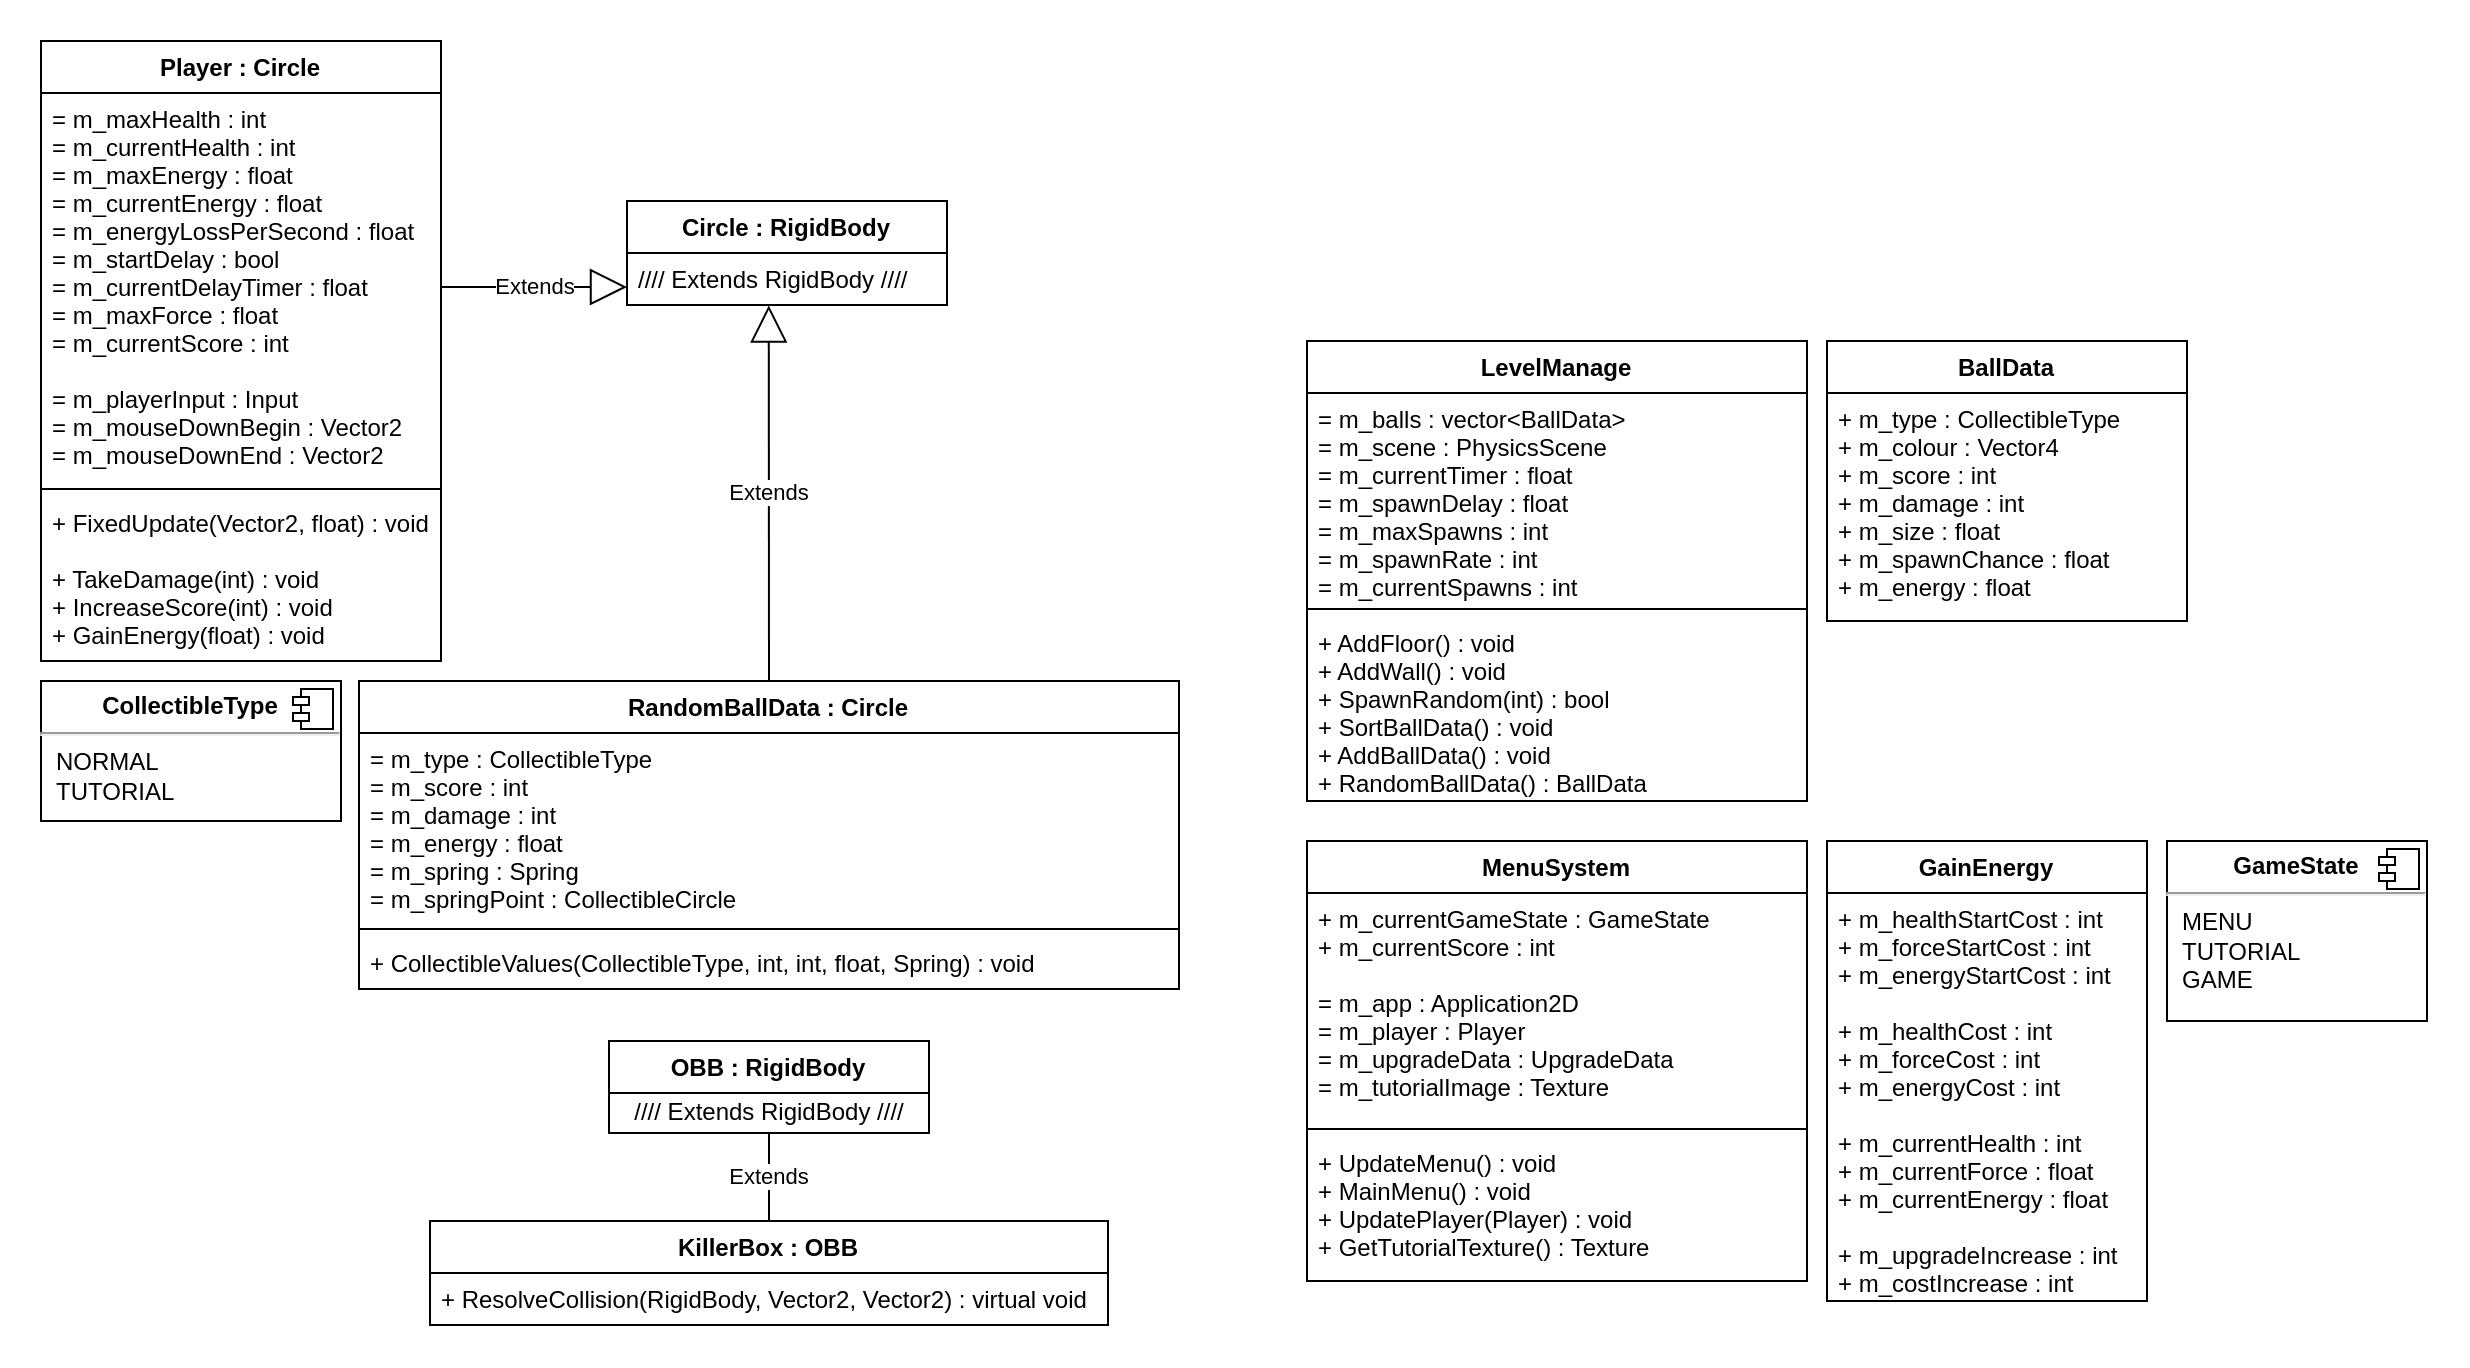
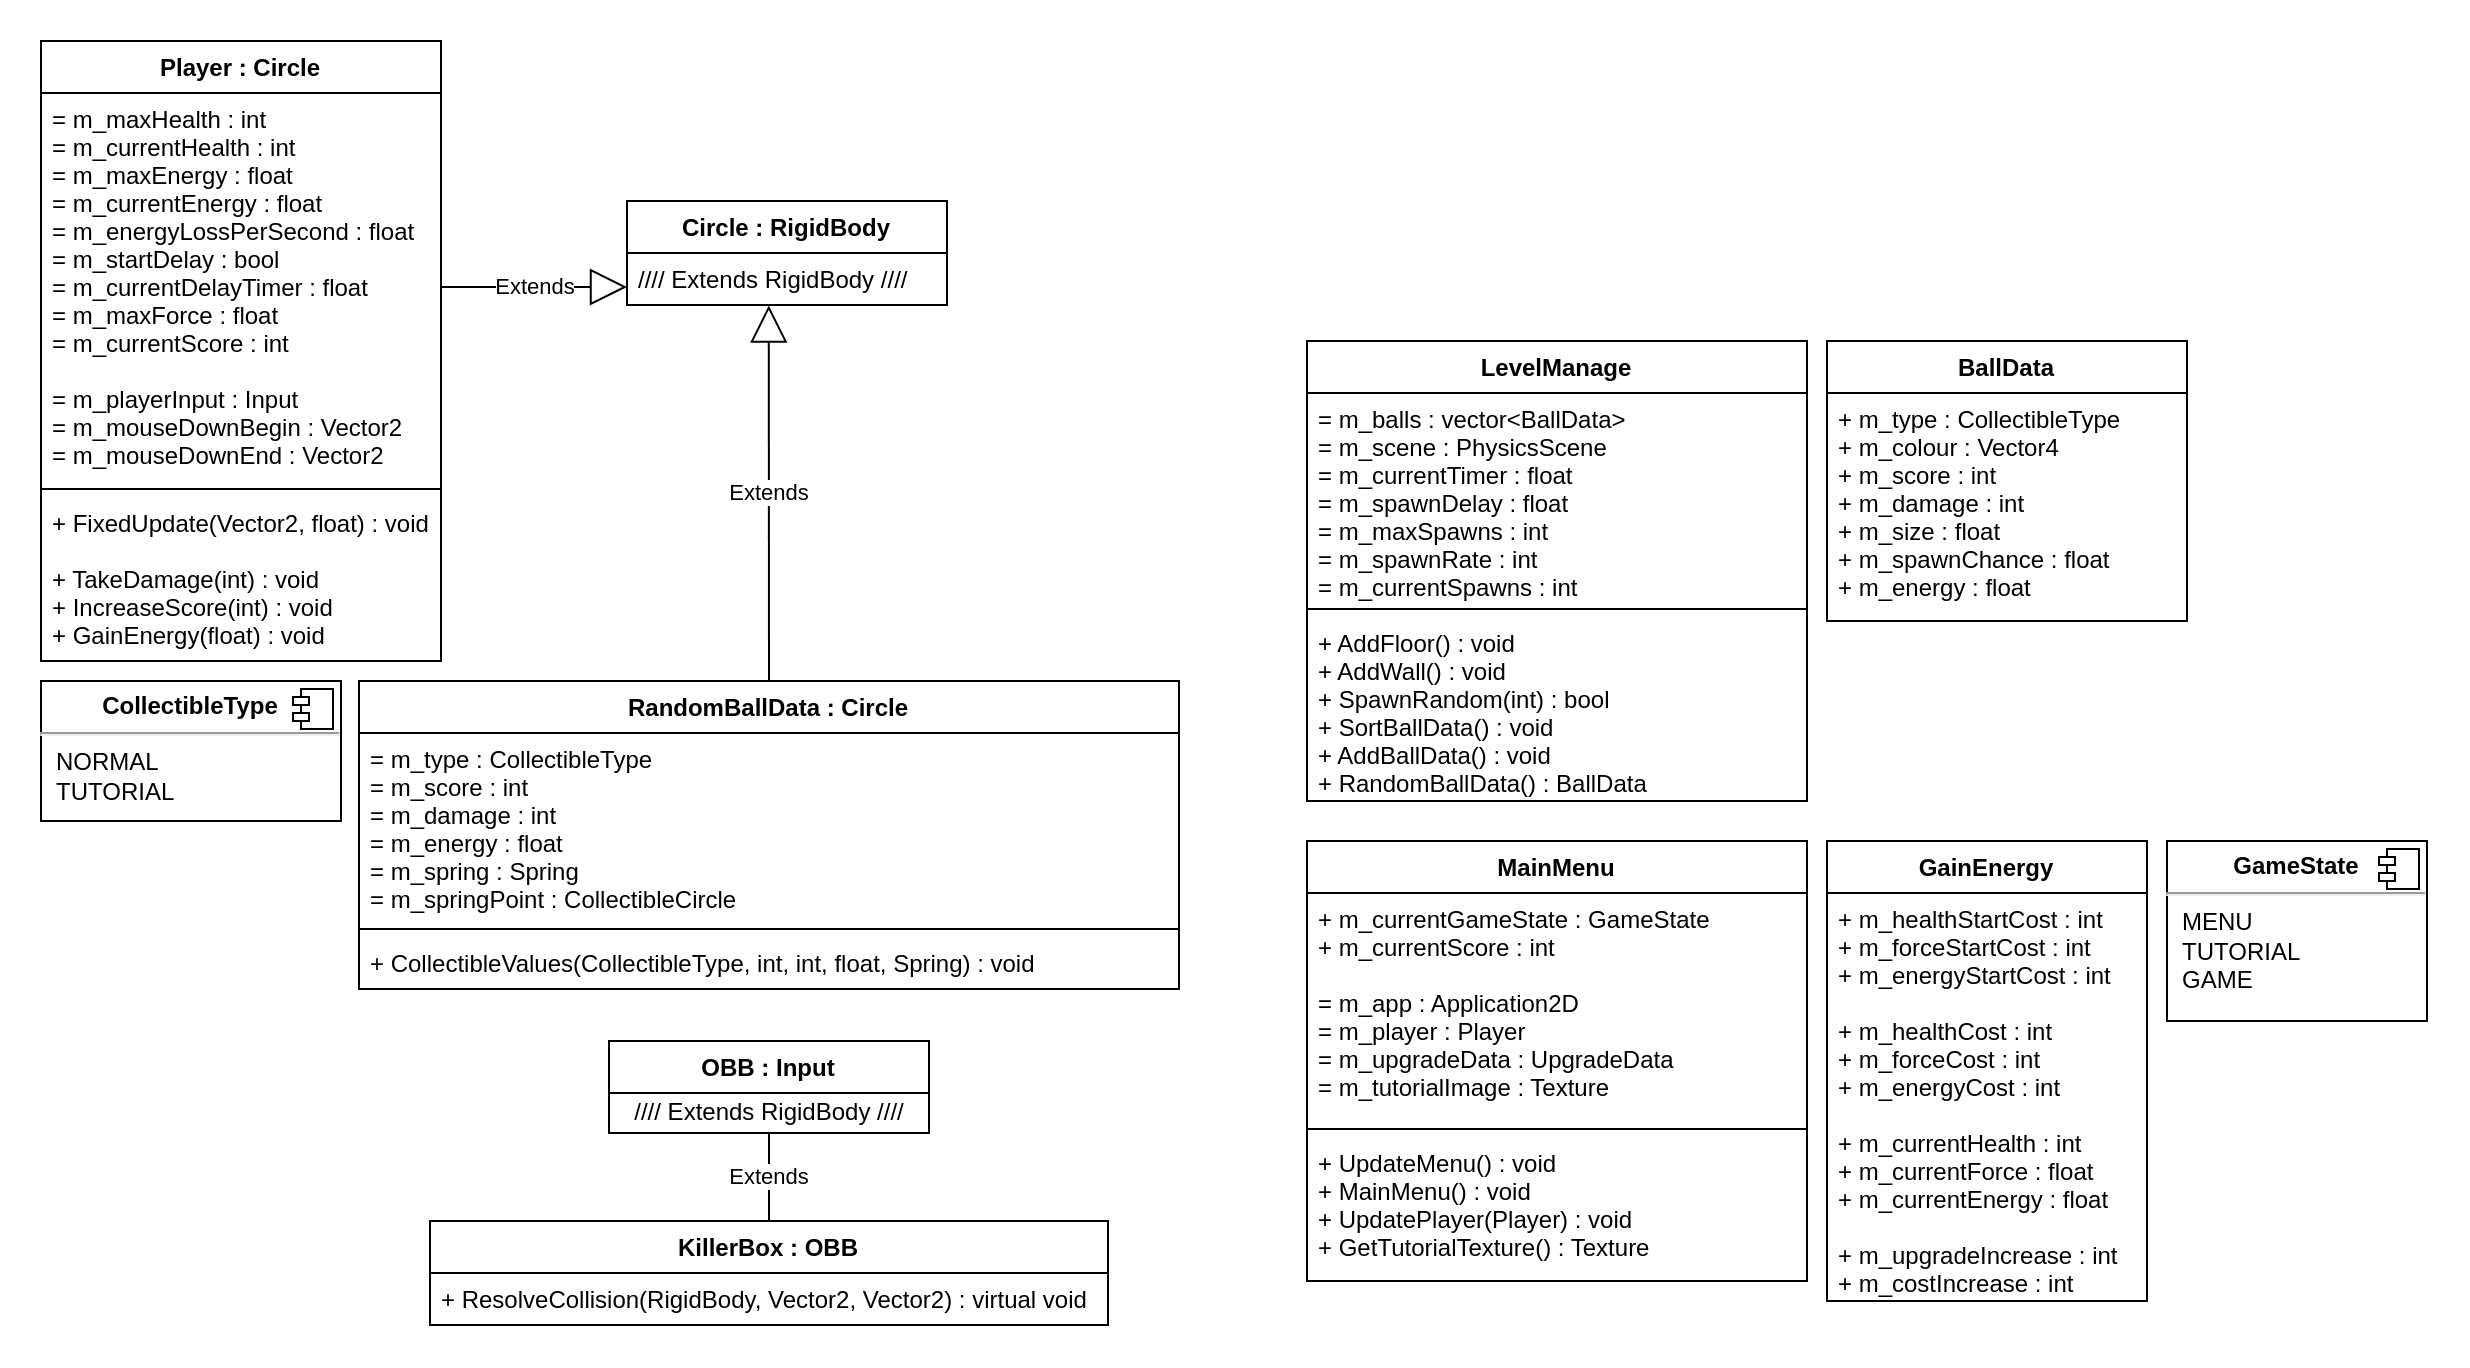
node "MenuSystem": label "MenuSystem" -> "MainMenu"
node "OBB : RigidBody": label "OBB : RigidBody" -> "OBB : Input"
